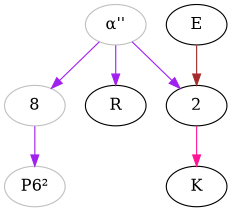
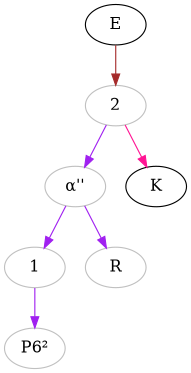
edge "α''" -> "2": reversed
node "8": label "8" -> "1"
node "R": color black -> grey
node "2": color black -> grey
